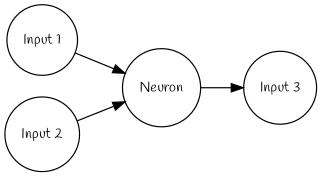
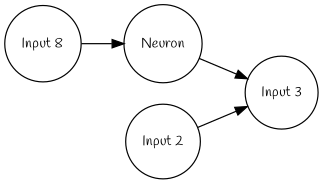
node "Input 1": label "Input 1" -> "Input 8"
edge "Input 2" -> "Neuron": now "Input 2" -> "Input 3"
